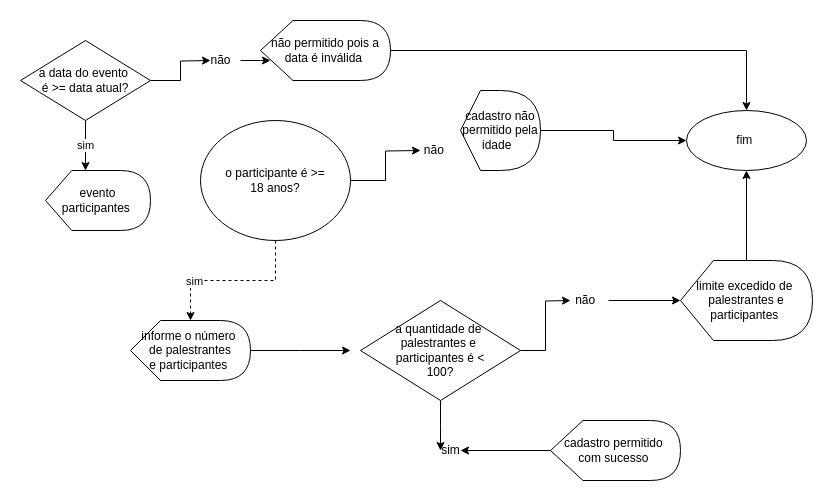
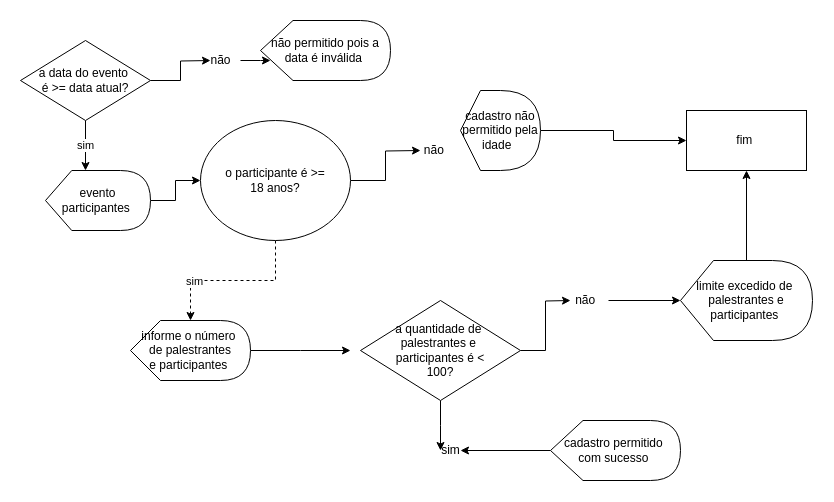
edge "não permitido pois a data é inválida" -> "fim": removed
node "fim": shape ellipse -> rectangle
edge "evento participantes" -> "o participante é >= 18 anos?": added
